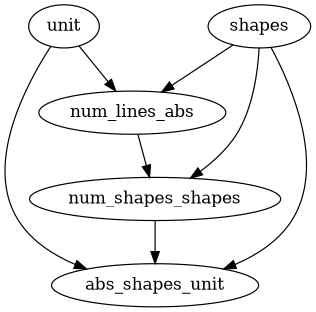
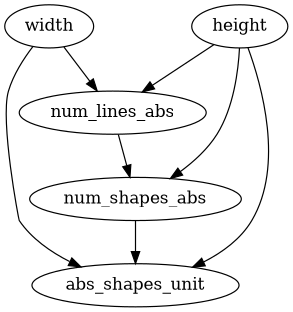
node "unit": label "unit" -> "width"
node "shapes": label "shapes" -> "height"
node "num_shapes_shapes": label "num_shapes_shapes" -> "num_shapes_abs"
